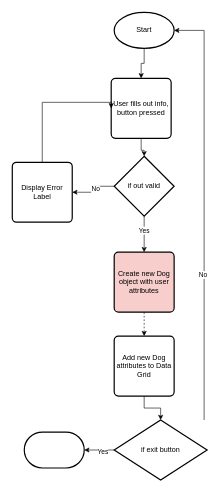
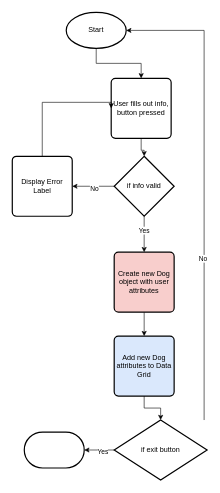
node "Start": moved (144, 30) -> (96, 30)
node "if out valid": label "if out valid" -> "if info valid"
node "Display Error Label": moved (42, 192) -> (42, 186)
edge "Create new Dog object with user attributes" -> "Add new Dog attributes to Data Grid": style dashed -> solid
node "Add new Dog attributes to Data Grid": fillcolor #ffffff -> #dae8fc
